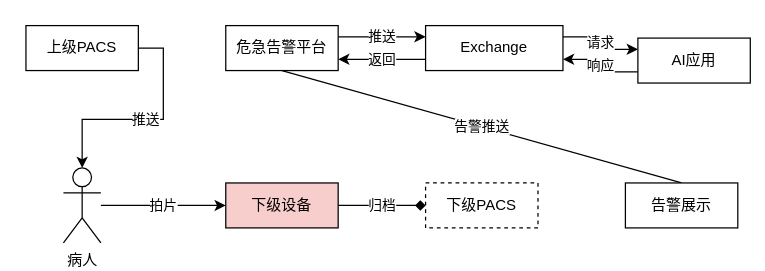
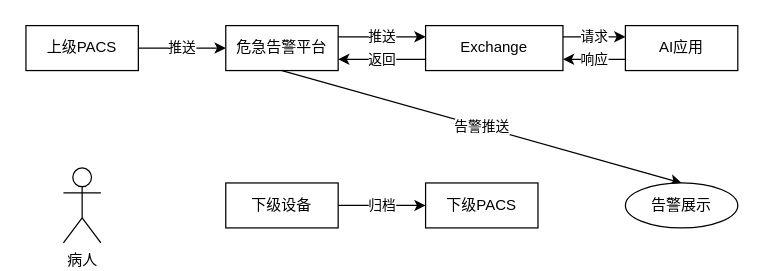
node "AI应用": moved (694, 61) -> (682, 48)
edge "上级PACS" -> "病人": now "上级PACS" -> "危急告警平台"
edge "危急告警平台" -- "告警展示": arrowhead none -> classic
edge "病人" -> "下级设备": removed, label "拍片"
node "下级设备": fillcolor #f8cecc -> #ffffff
edge "下级设备" -> "下级PACS": arrowhead diamond -> classic
node "下级PACS": style dashed -> solid
node "告警展示": shape rectangle -> ellipse
